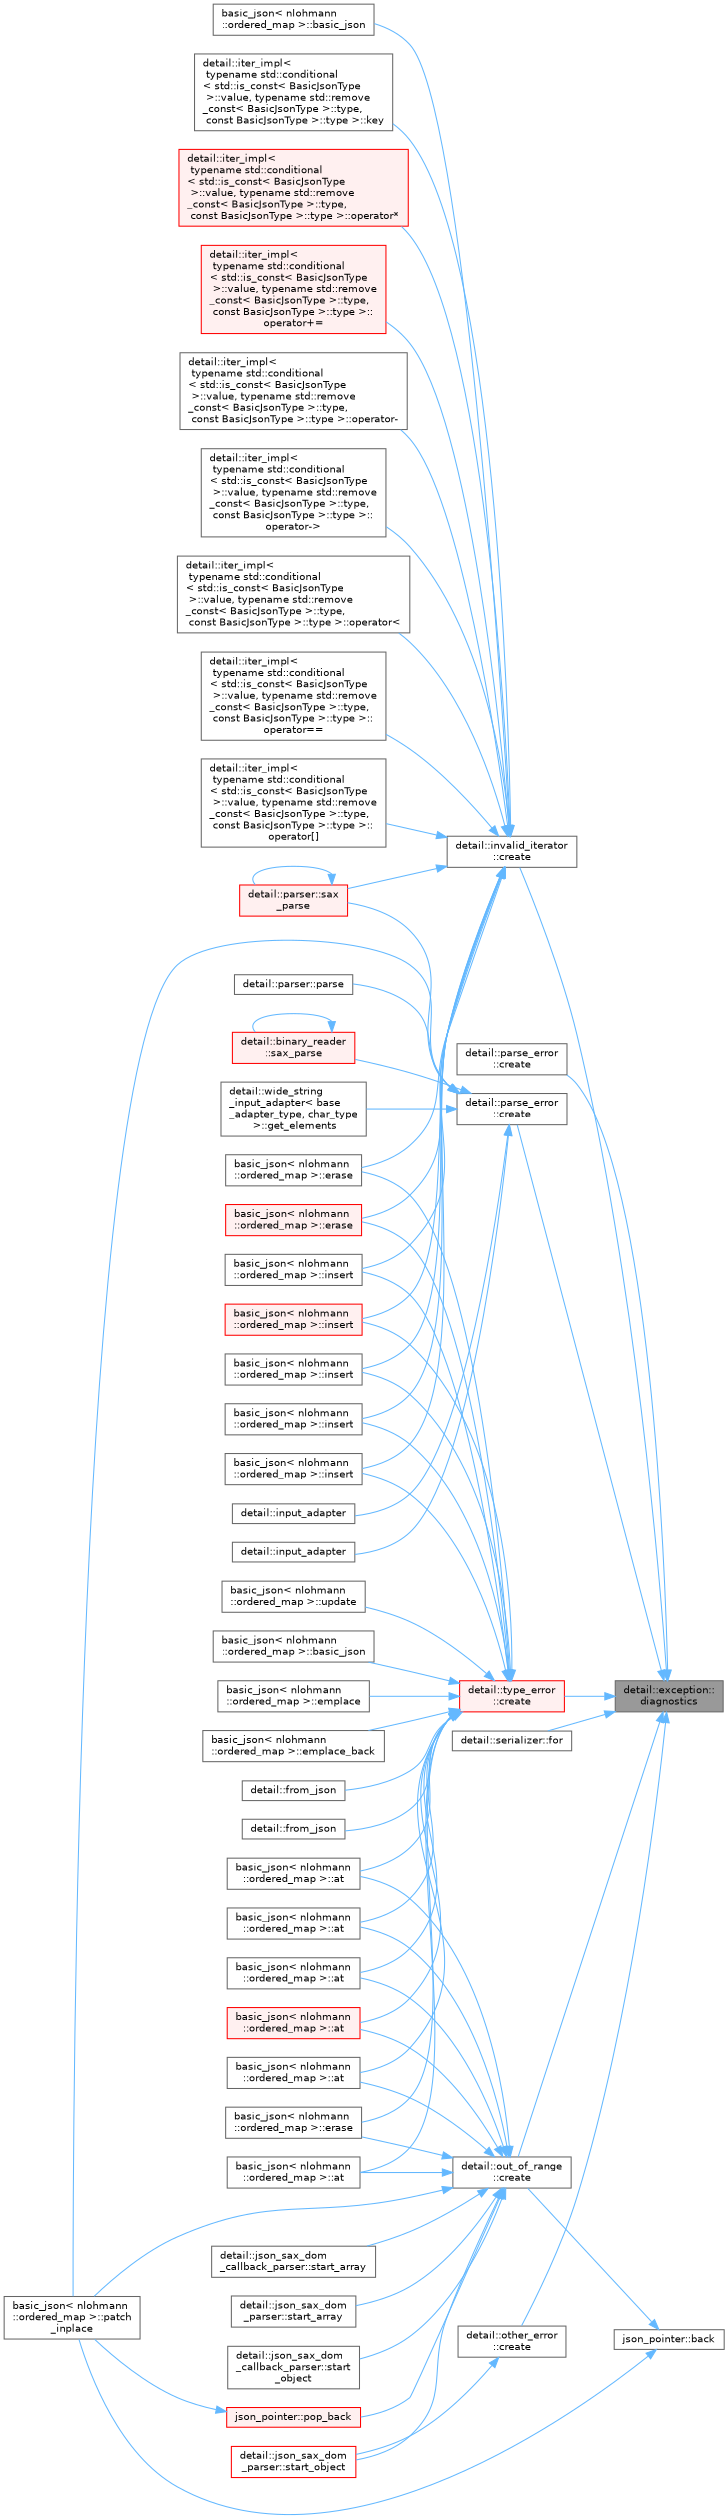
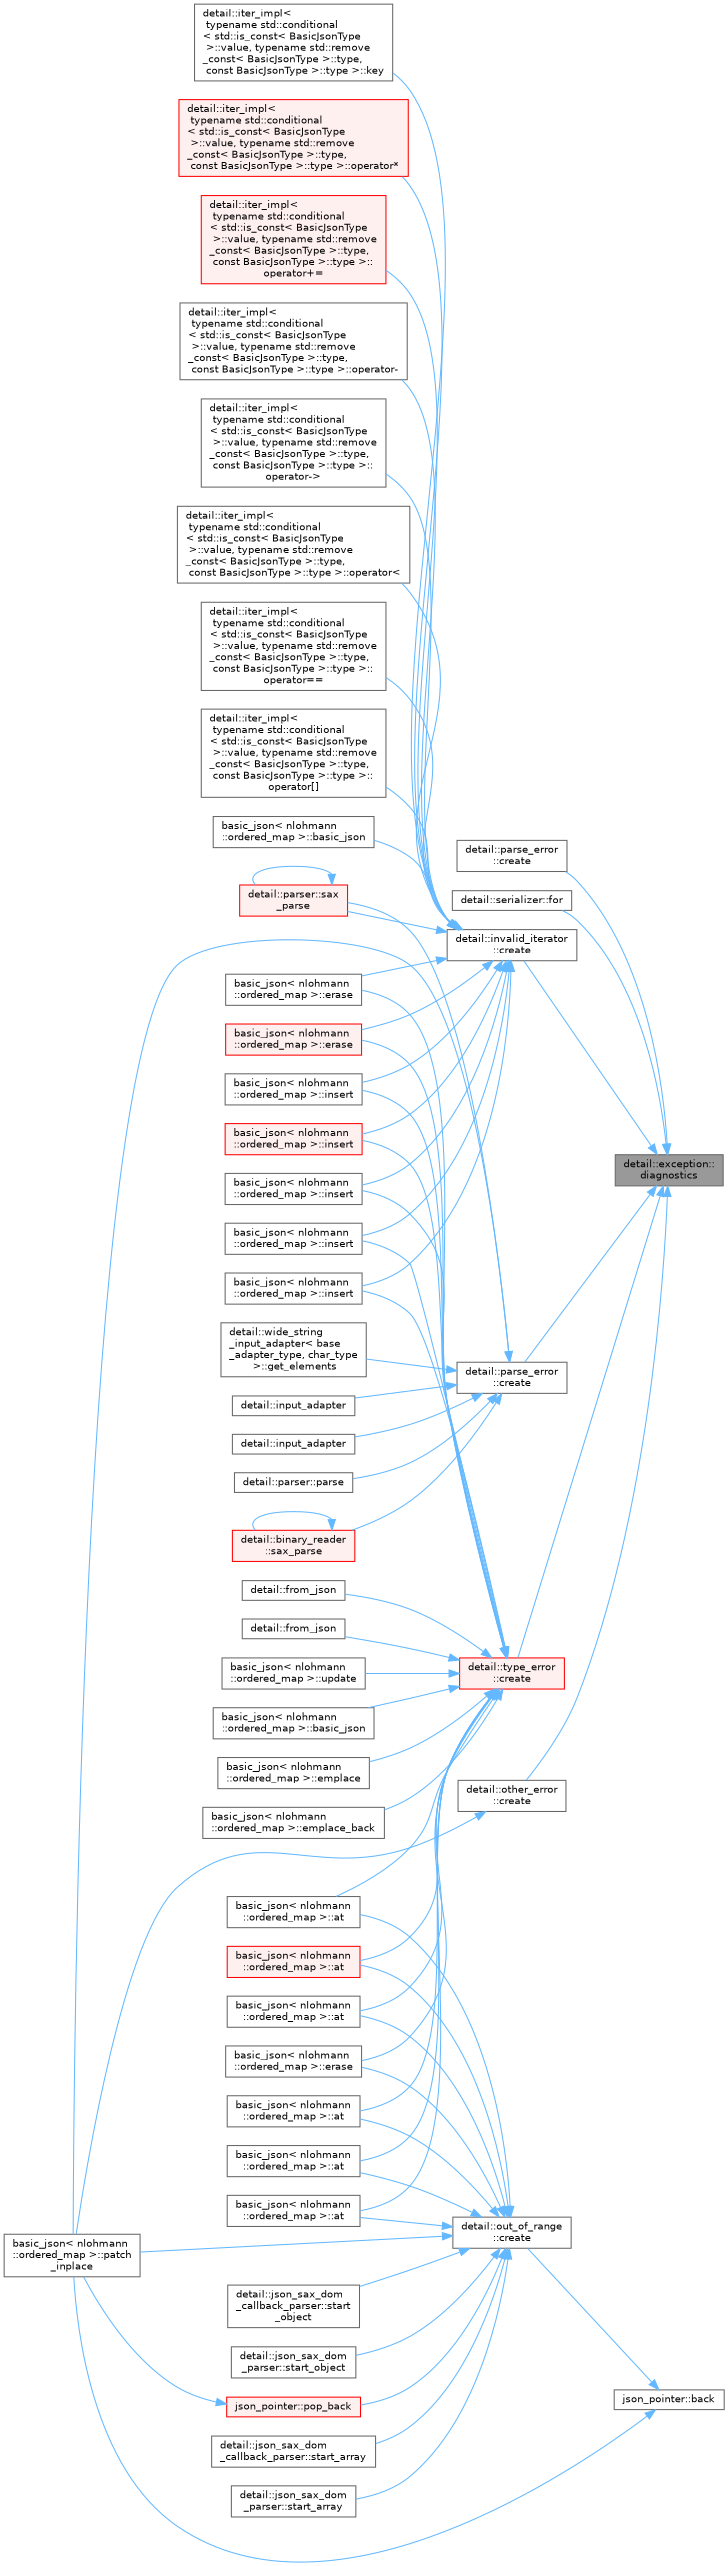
edge "detail::out_of_range ::create" -> "detail::exception:: diagnostics": removed
edge "detail::json_sax_dom _parser::start_object" -> "detail::other_error ::create": now "basic_json< nlohmann ::ordered_map >::patch _inplace" -> "detail::other_error ::create"
node "detail::json_sax_dom _parser::start_object": color red -> grey40
